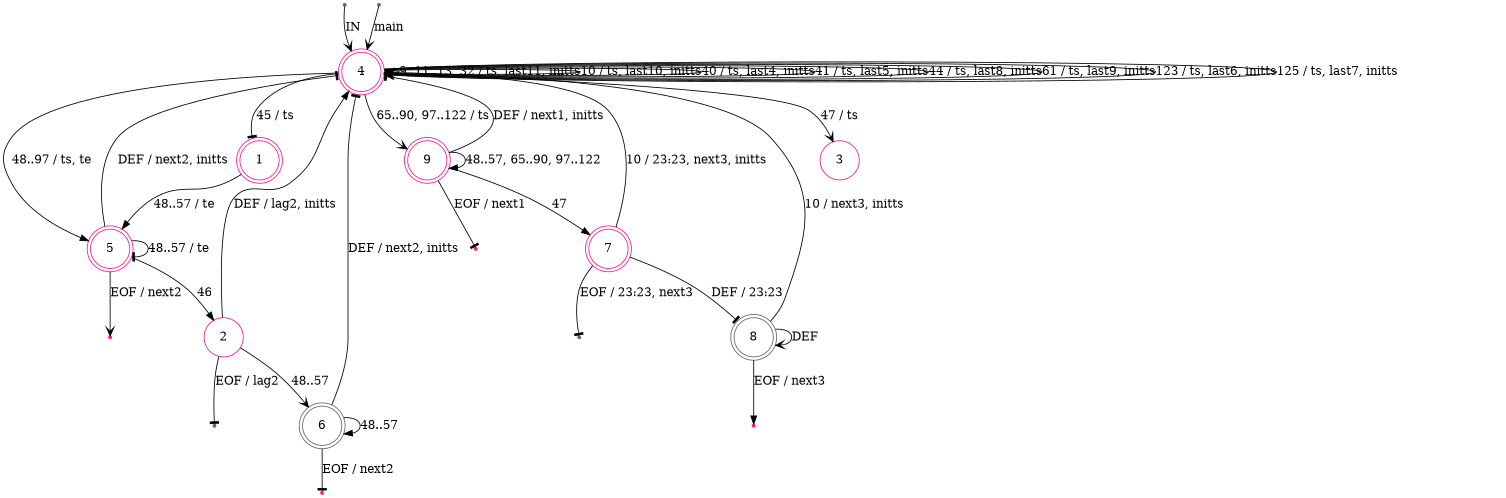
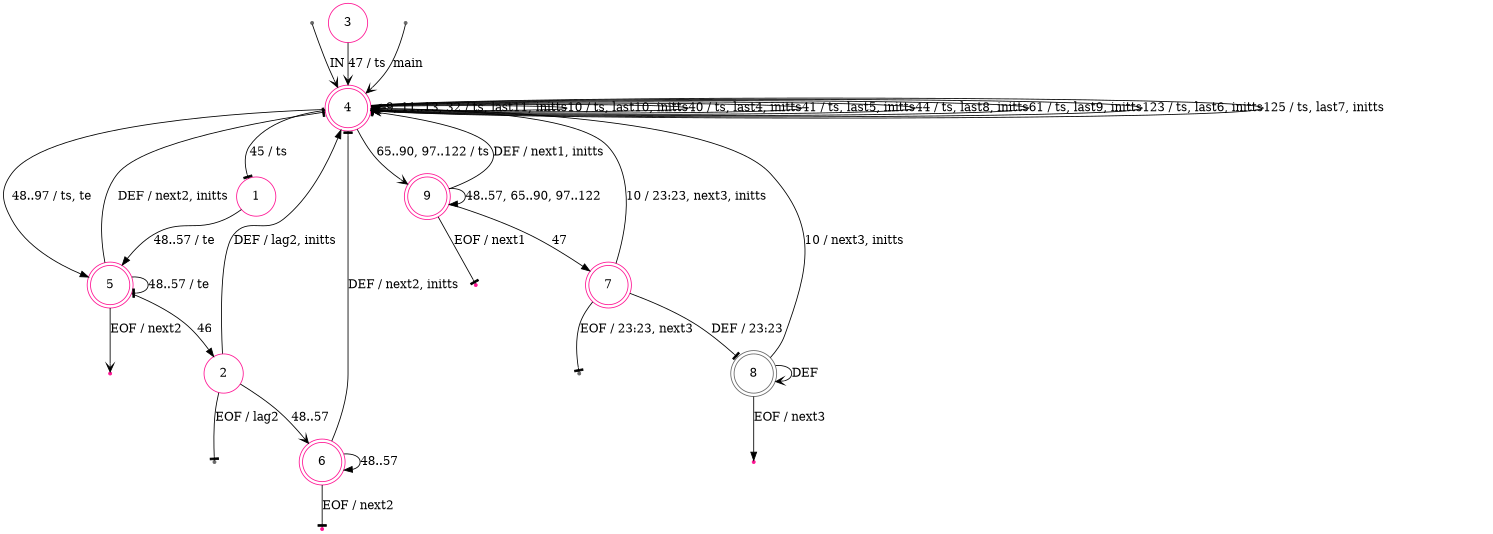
edge "4" -> "3": reversed
node "1": shape doublecircle -> circle
node "6": color gray40 -> deeppink
